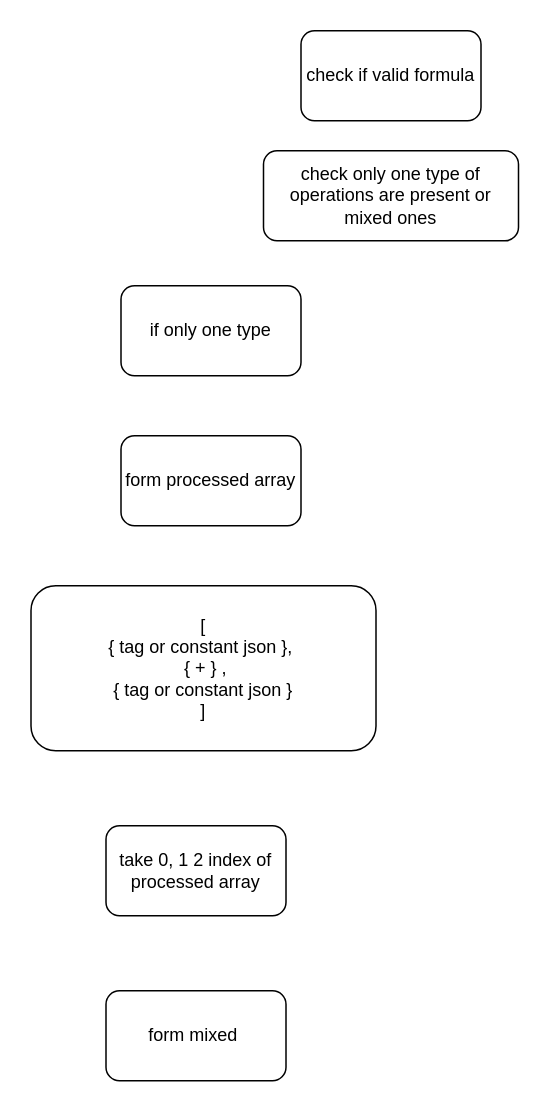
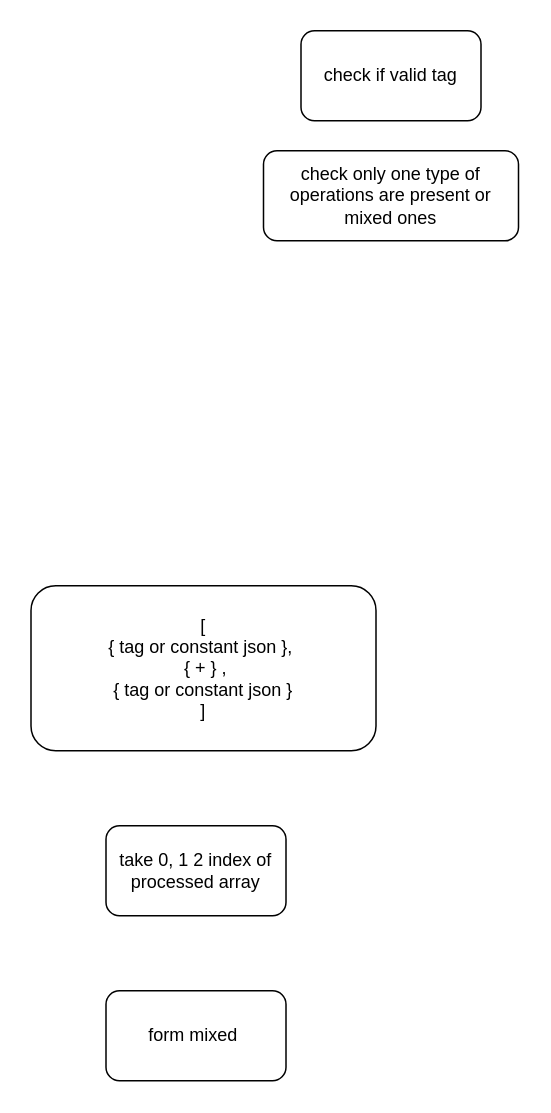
node "check if valid formula": label "check if valid formula" -> "check if valid tag"
node "if only one type": removed
node "form processed array": removed
